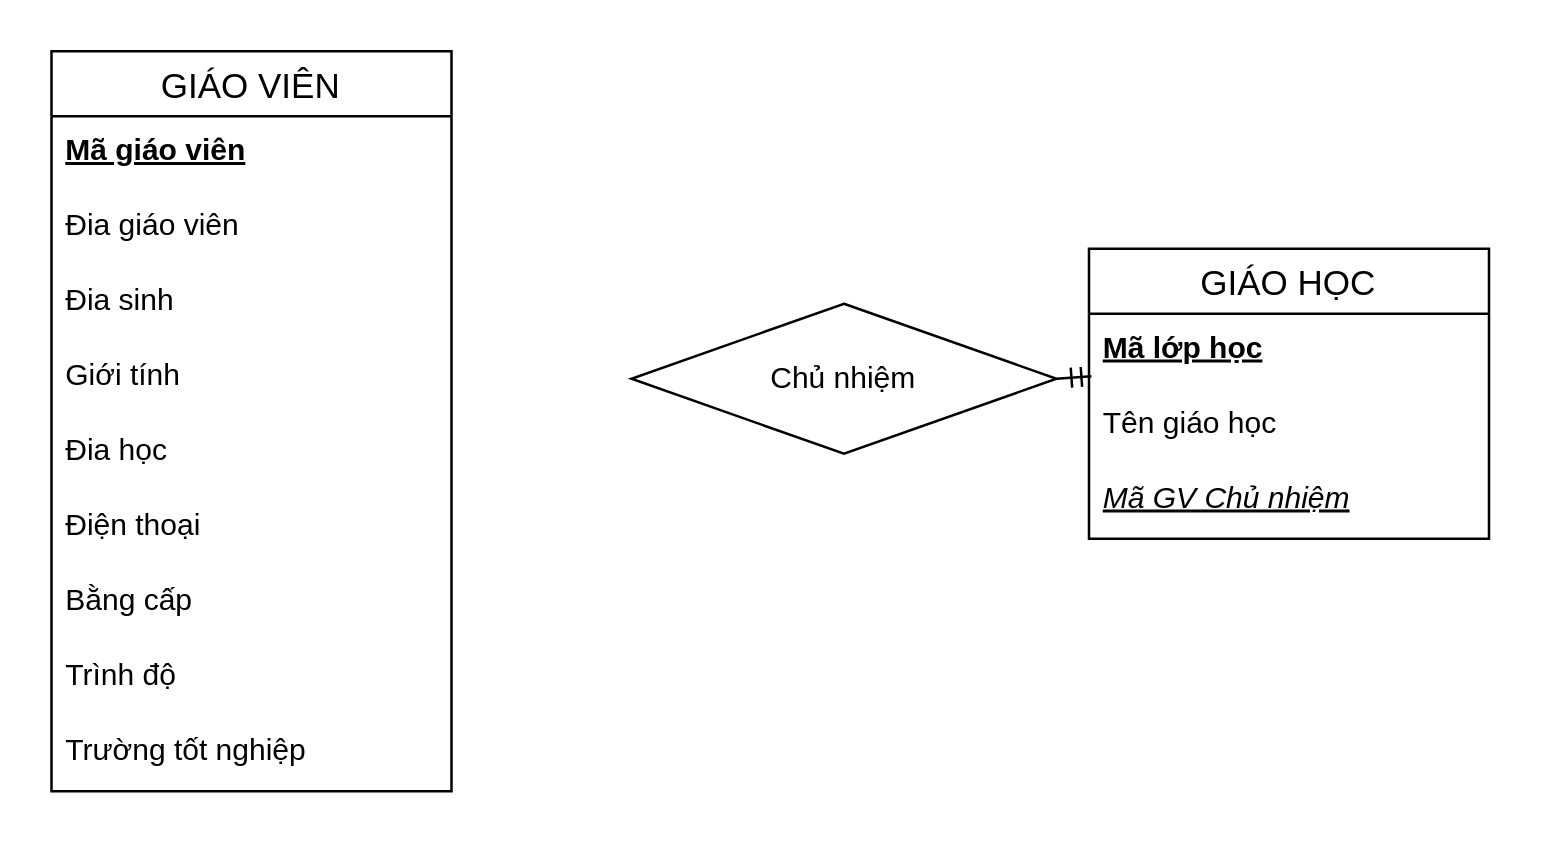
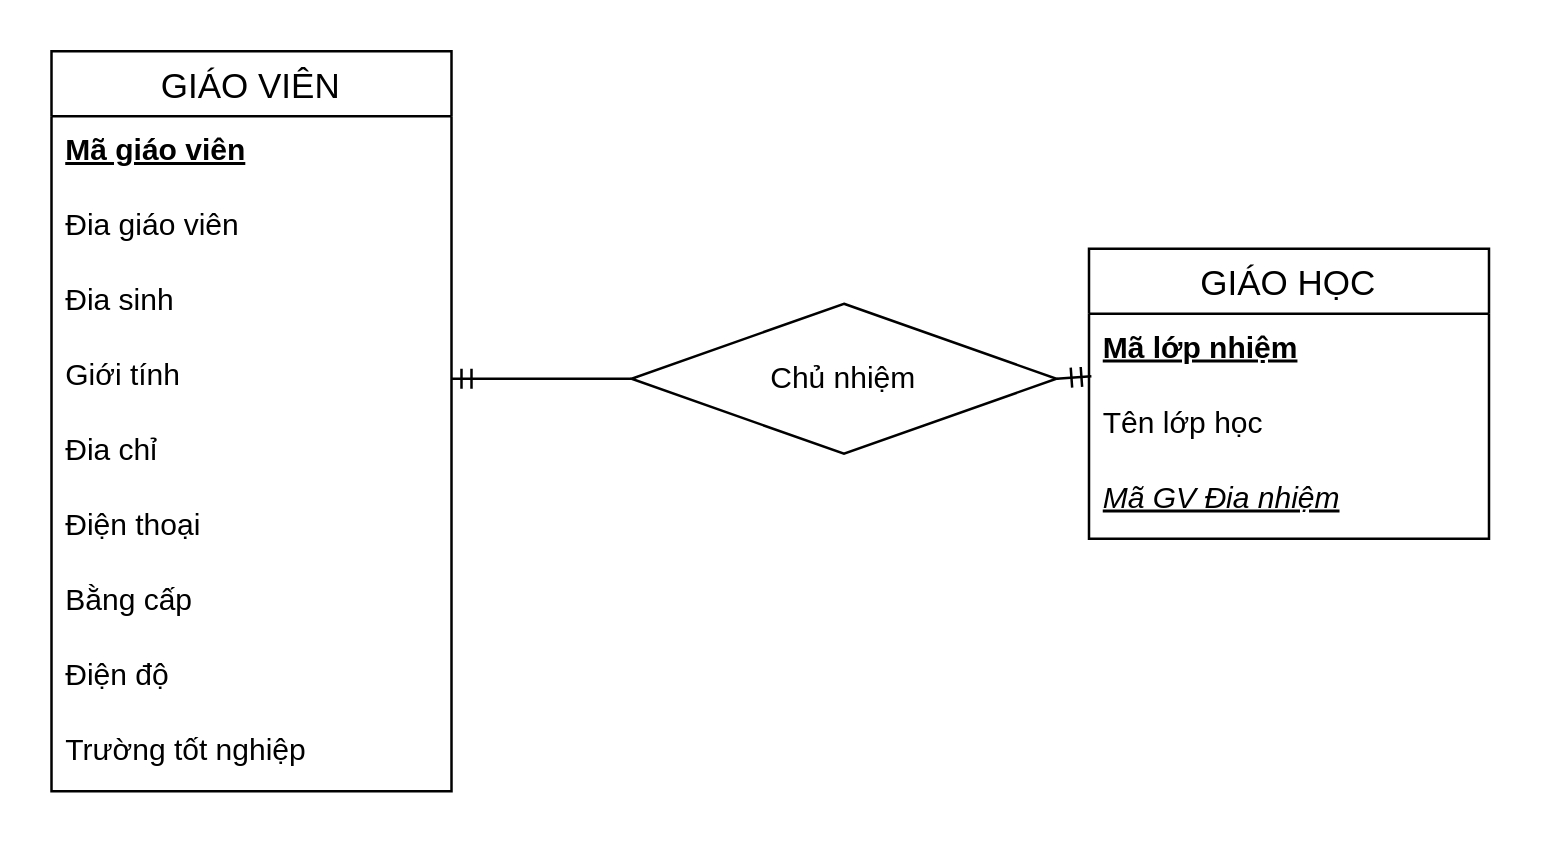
node "Mã lớp học": label "Mã lớp học" -> "Mã lớp nhiệm"
edge "Chủ nhiệm" -> "Giới tính": added
node "Tên giáo học": label "Tên giáo học" -> "Tên lớp học"
node "Đia học": label "Đia học" -> "Đia chỉ"
node "Mã GV Chủ nhiệm": label "Mã GV Chủ nhiệm" -> "Mã GV Đia nhiệm"
node "Trình độ": label "Trình độ" -> "Điện độ"
